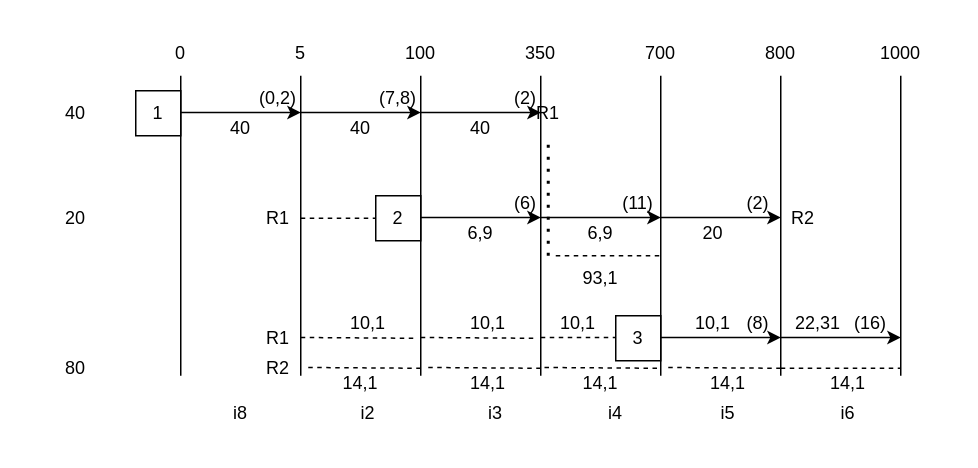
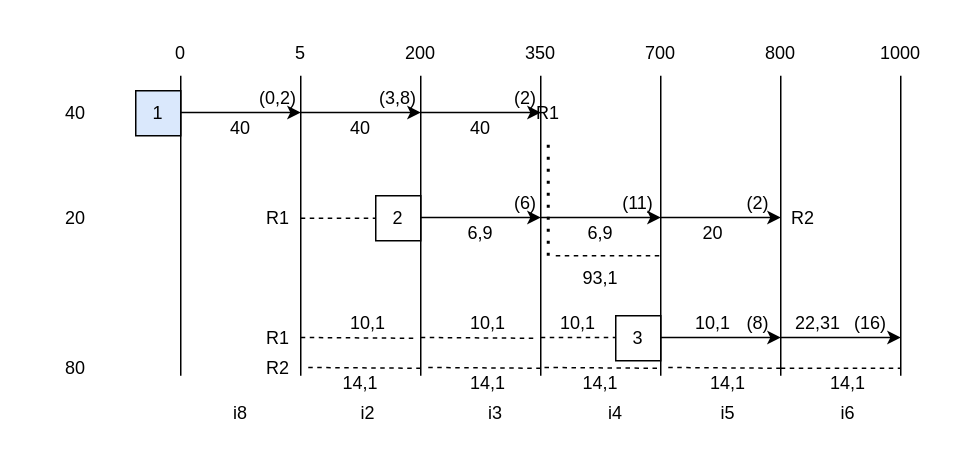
node "100": label "100" -> "200"
node "(7,8)": label "(7,8)" -> "(3,8)"
node "1": fillcolor #ffffff -> #dae8fc
